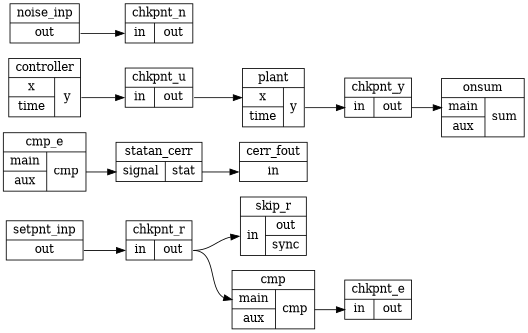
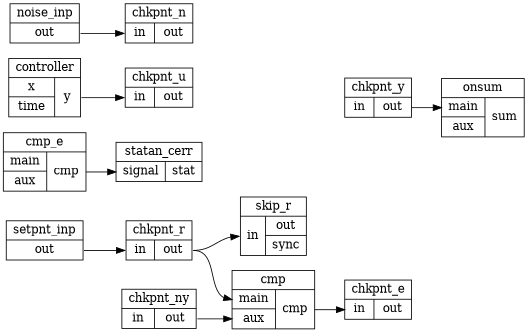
node "plant": removed
node "cerr_fout": removed
node "chkpnt_ny": added
